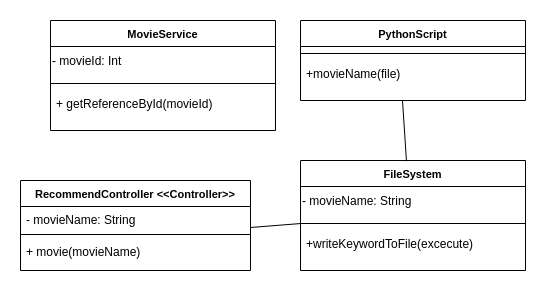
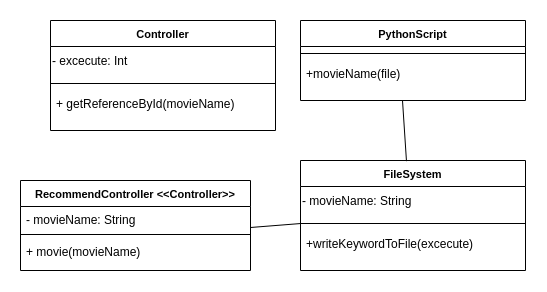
node "MovieService": label "MovieService" -> "Controller"
node "- movieId: Int": label "- movieId: Int" -> "- excecute: Int"
node "+ getReferenceById(movieId)": label "+ getReferenceById(movieId)" -> "+ getReferenceById(movieName)"
